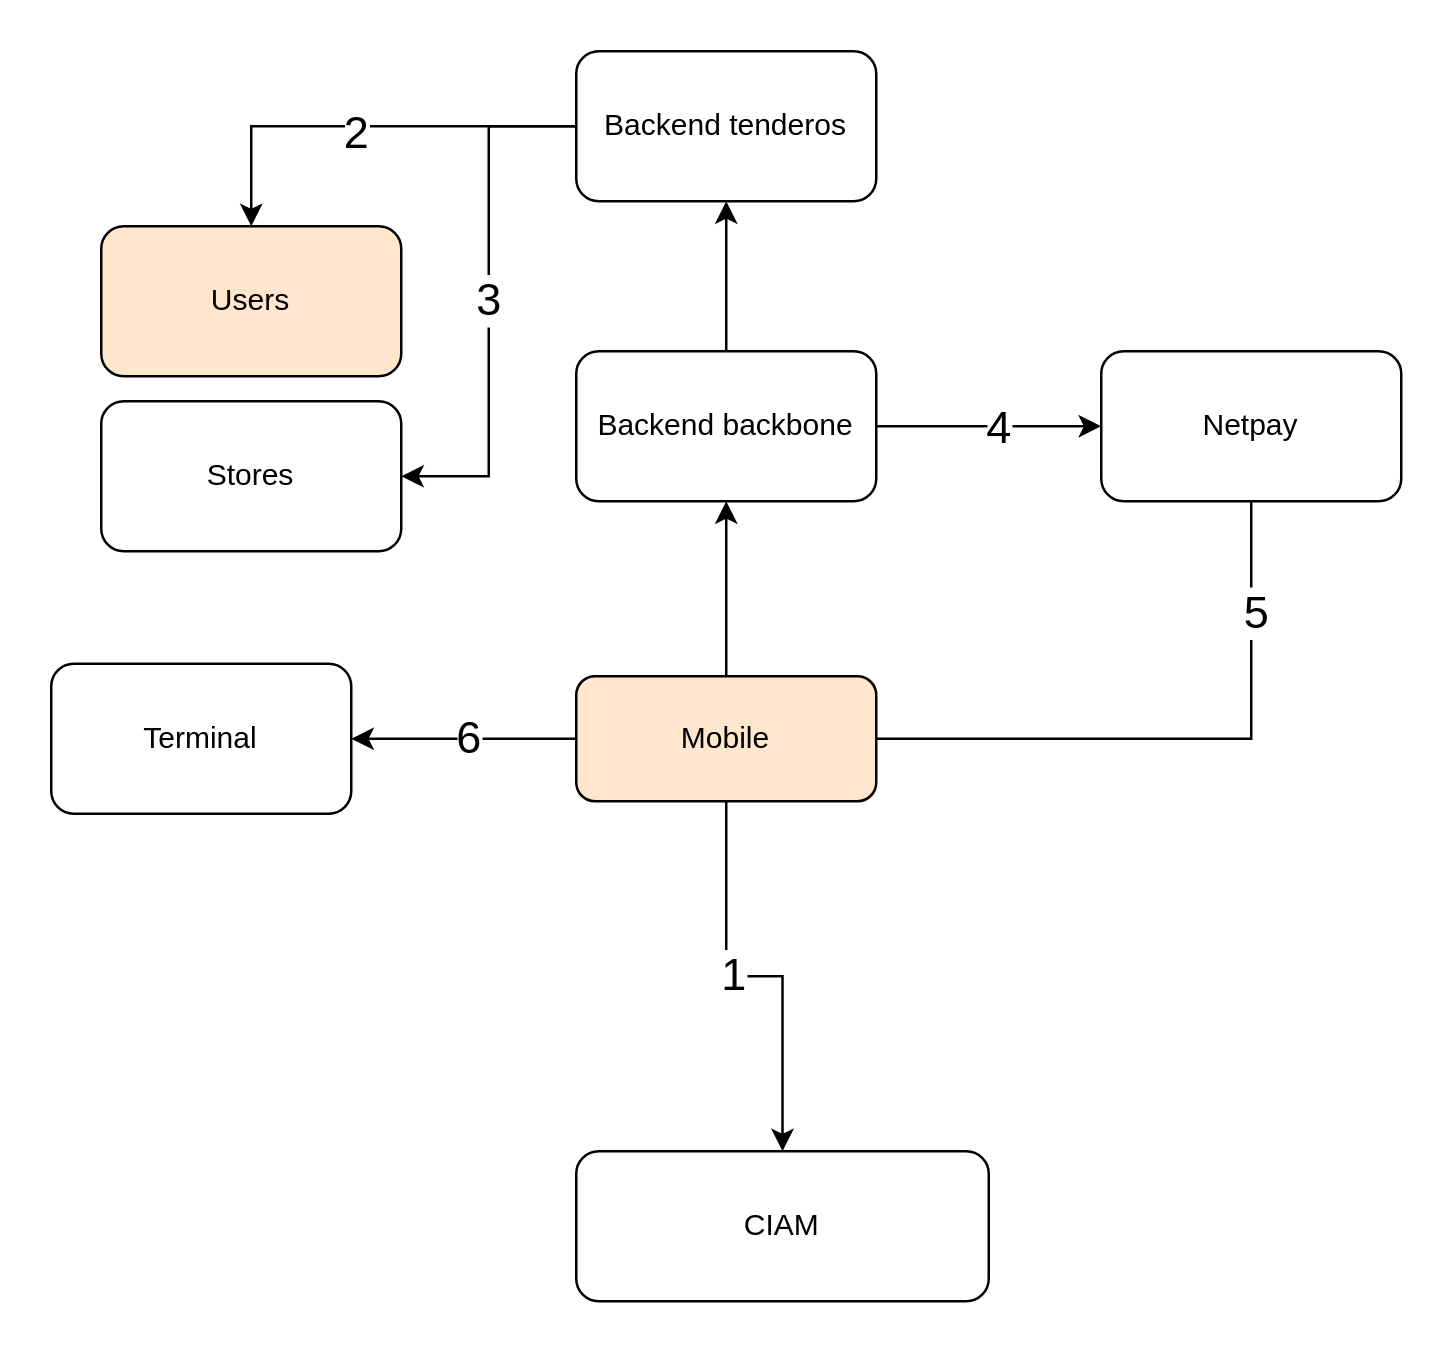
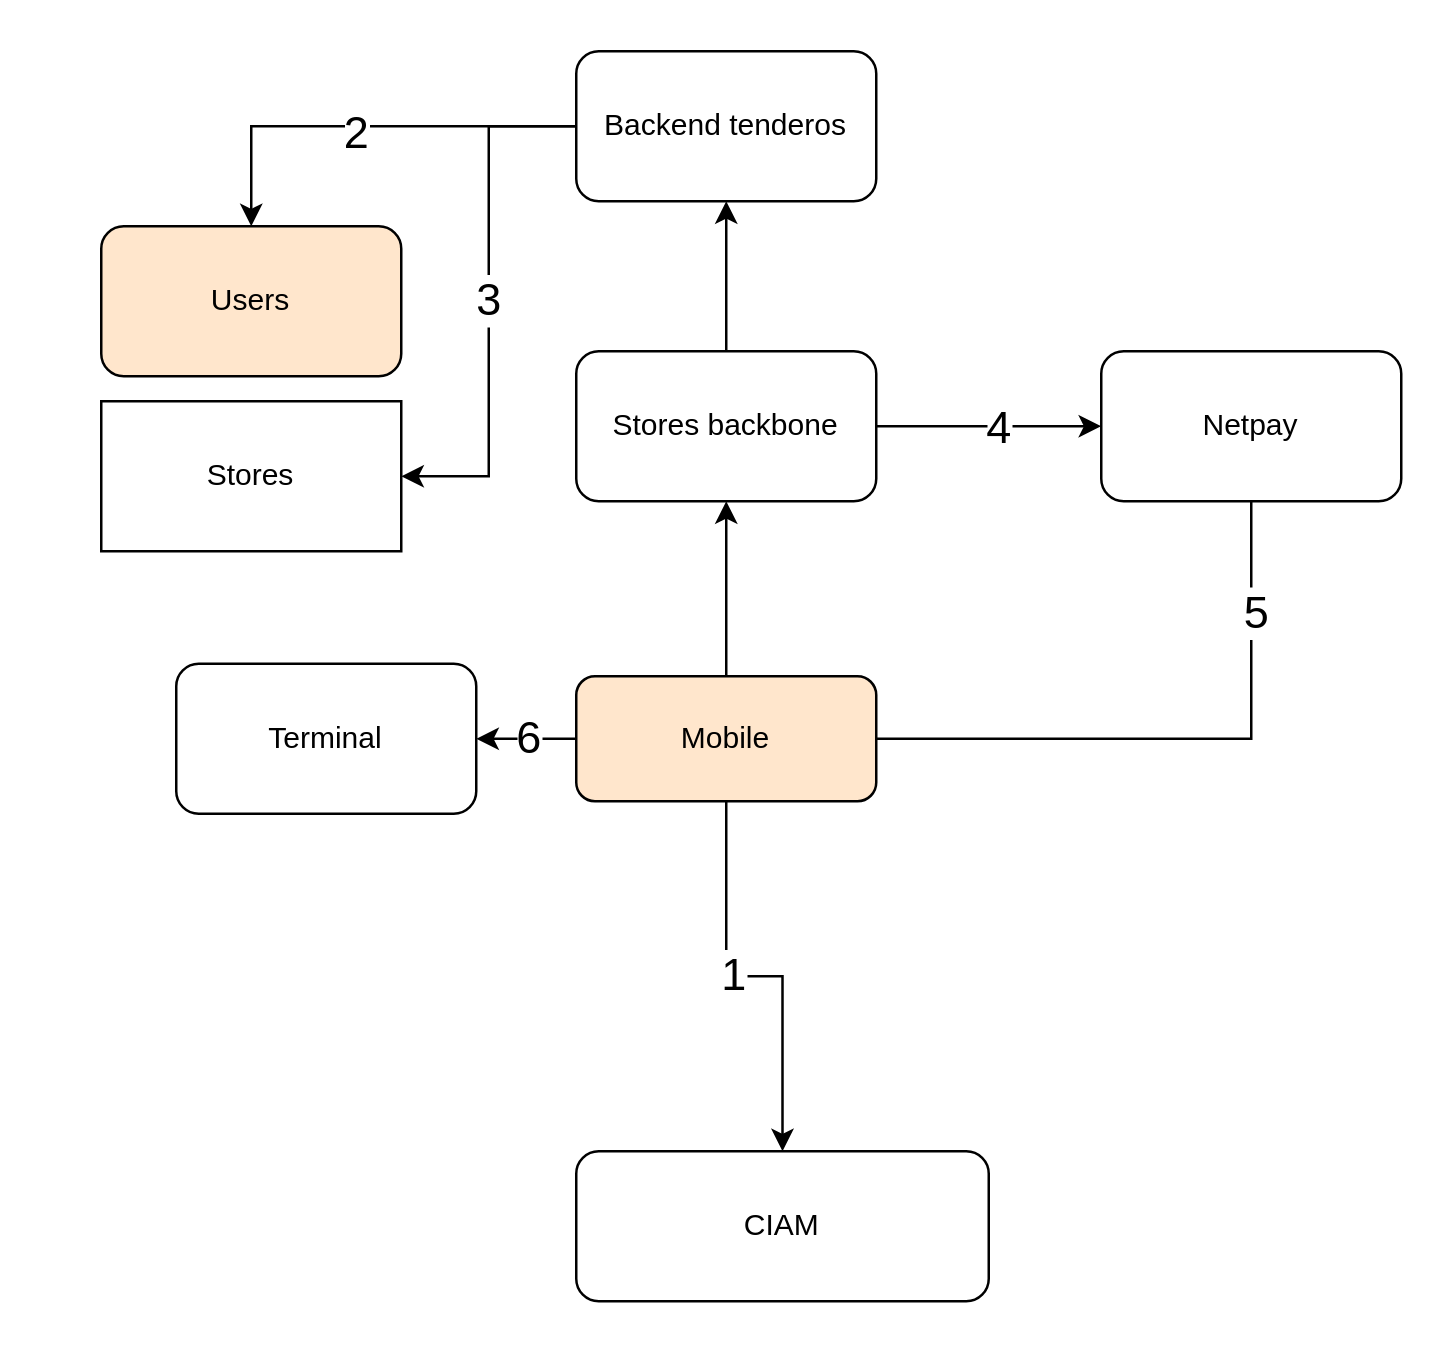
node "Backend backbone": label "Backend backbone" -> "Stores backbone"
node "Stores": shape rounded rectangle -> rectangle
node "Terminal": moved (201, 739) -> (326, 739)
